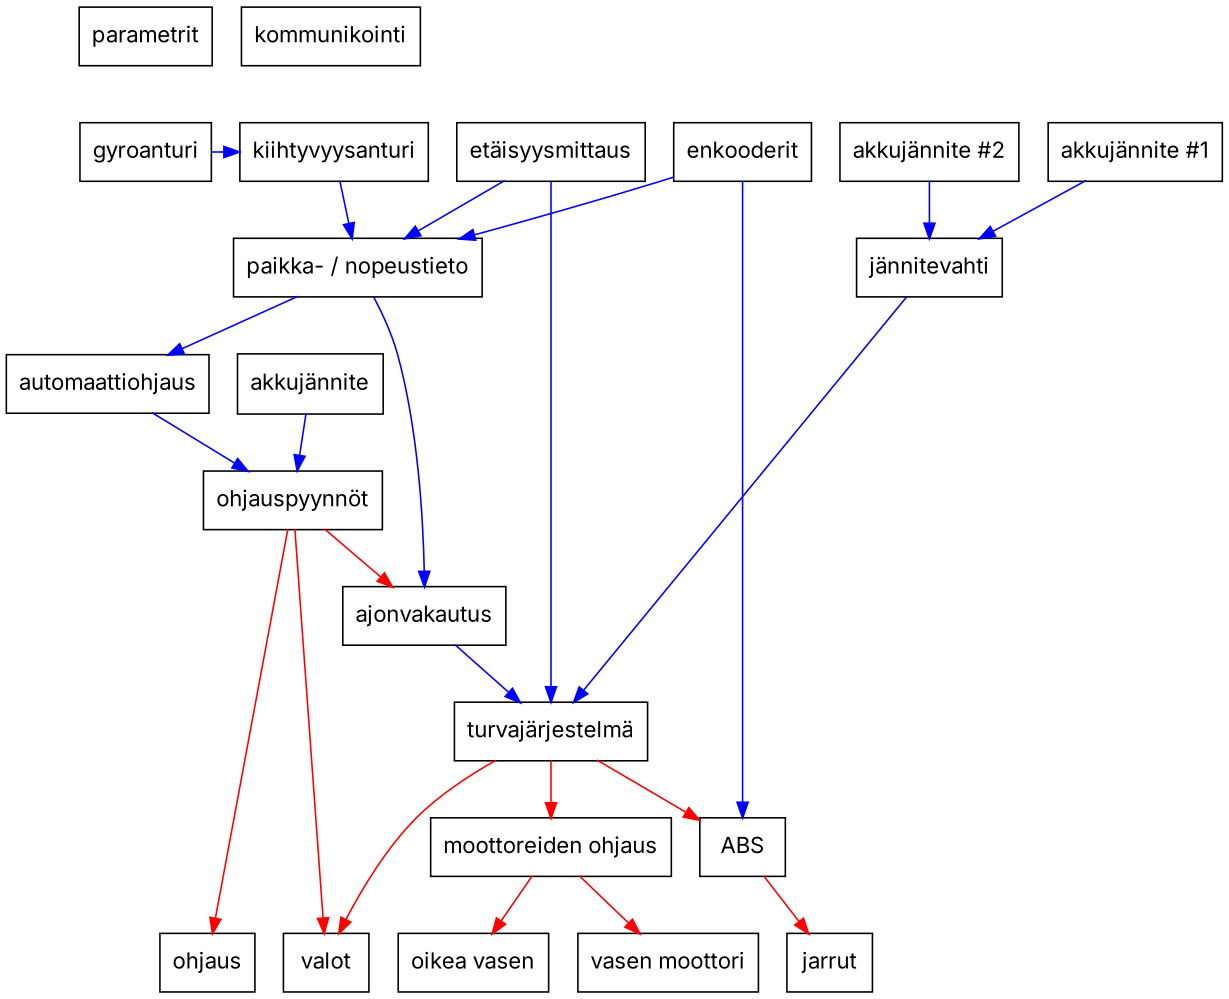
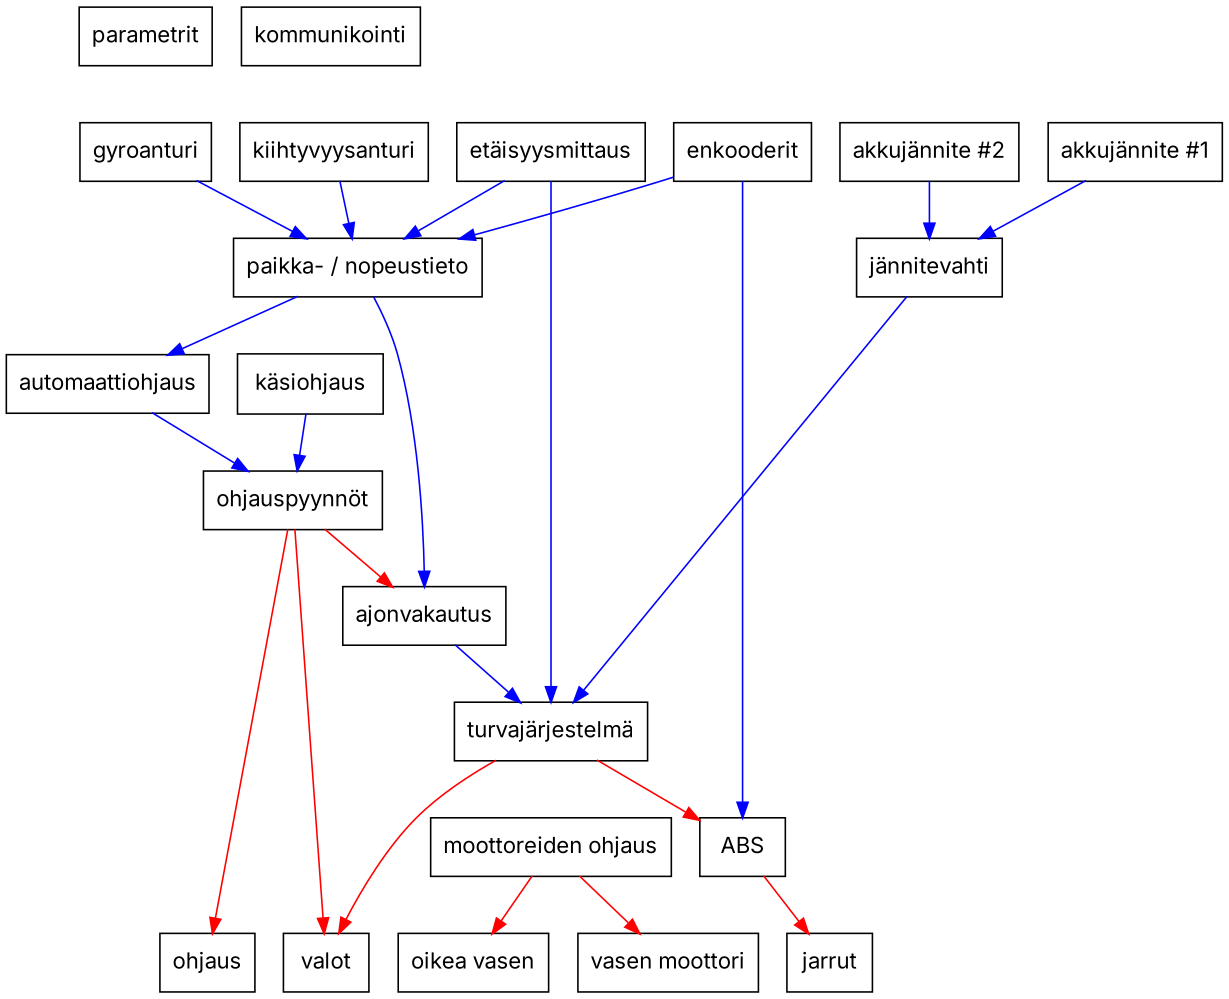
edge "gyroanturi" -> "kiihtyvyysanturi": now "gyroanturi" -> "paikka- / nopeustieto"
node "akkujännite": label "akkujännite" -> "käsiohjaus"
edge "turvajärjestelmä" -> "moottoreiden ohjaus": removed
